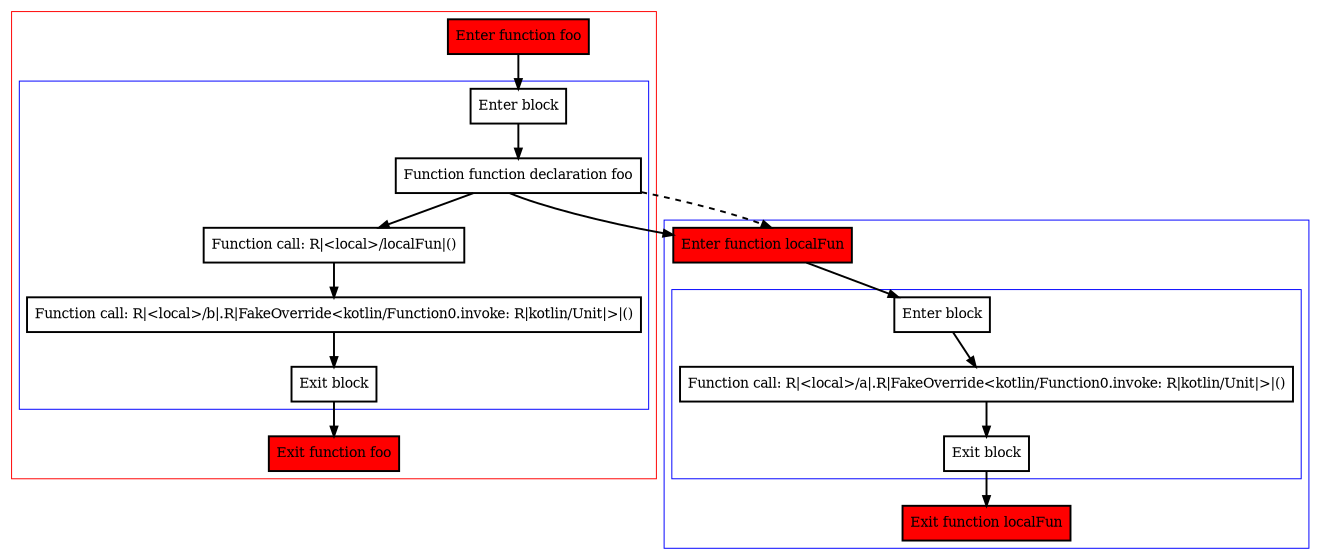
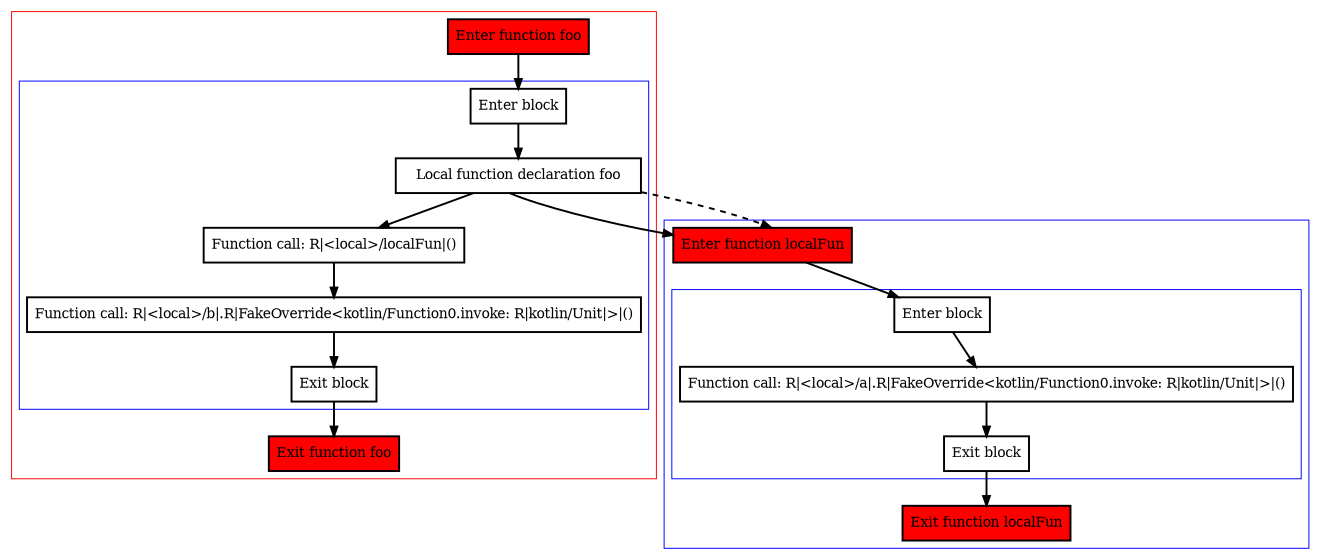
node "Function function declaration foo": label "Function function declaration foo" -> "Local function declaration foo"
